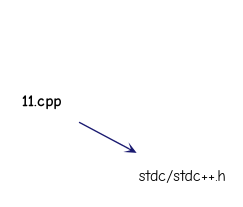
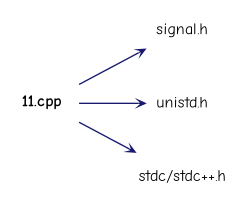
node "signal.h": added
node "unistd.h": added
